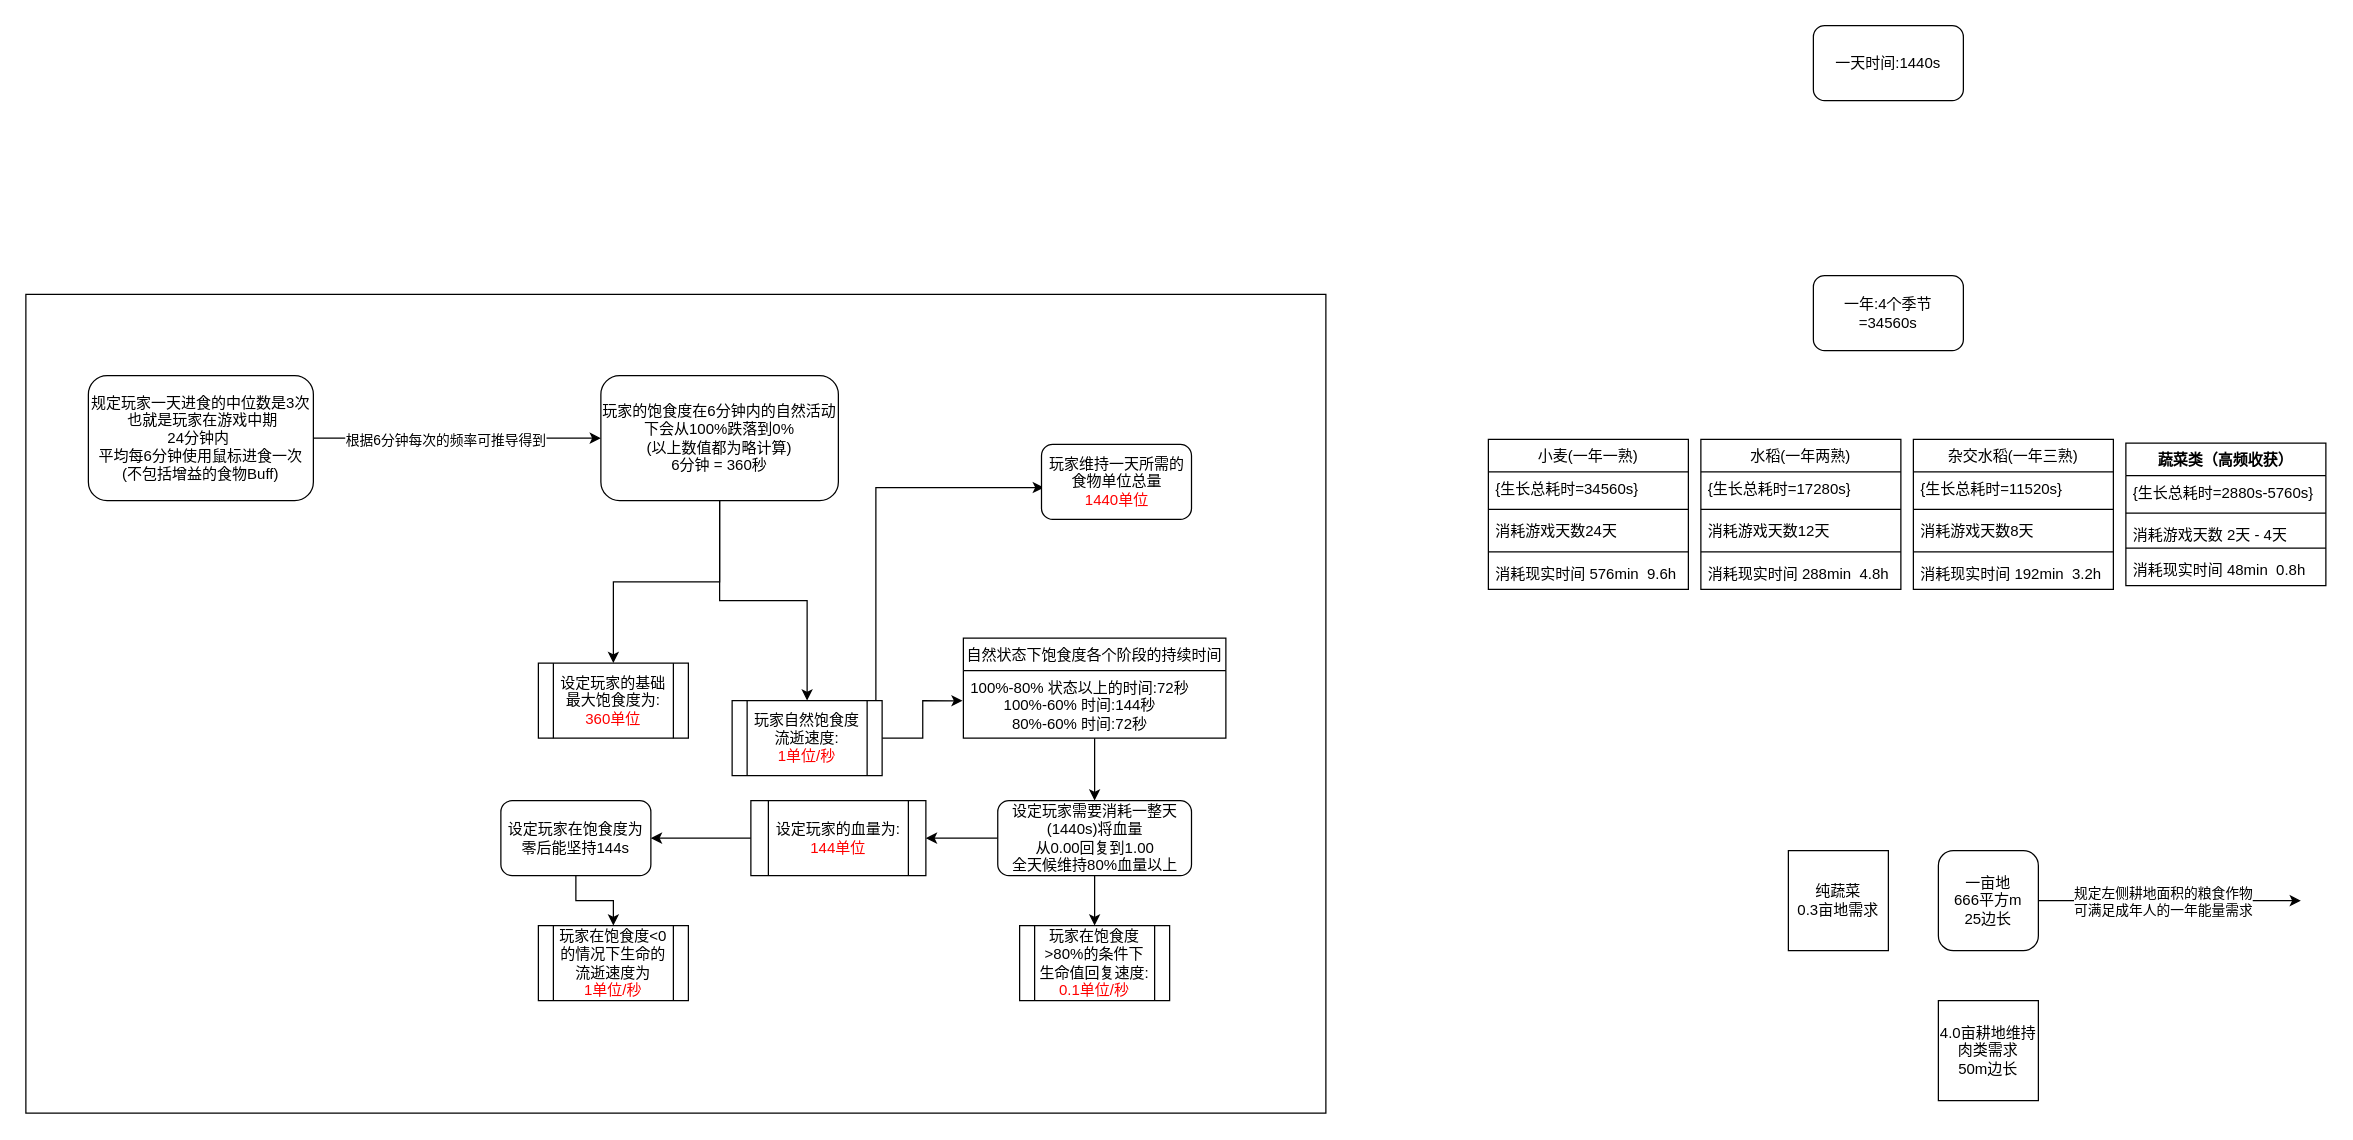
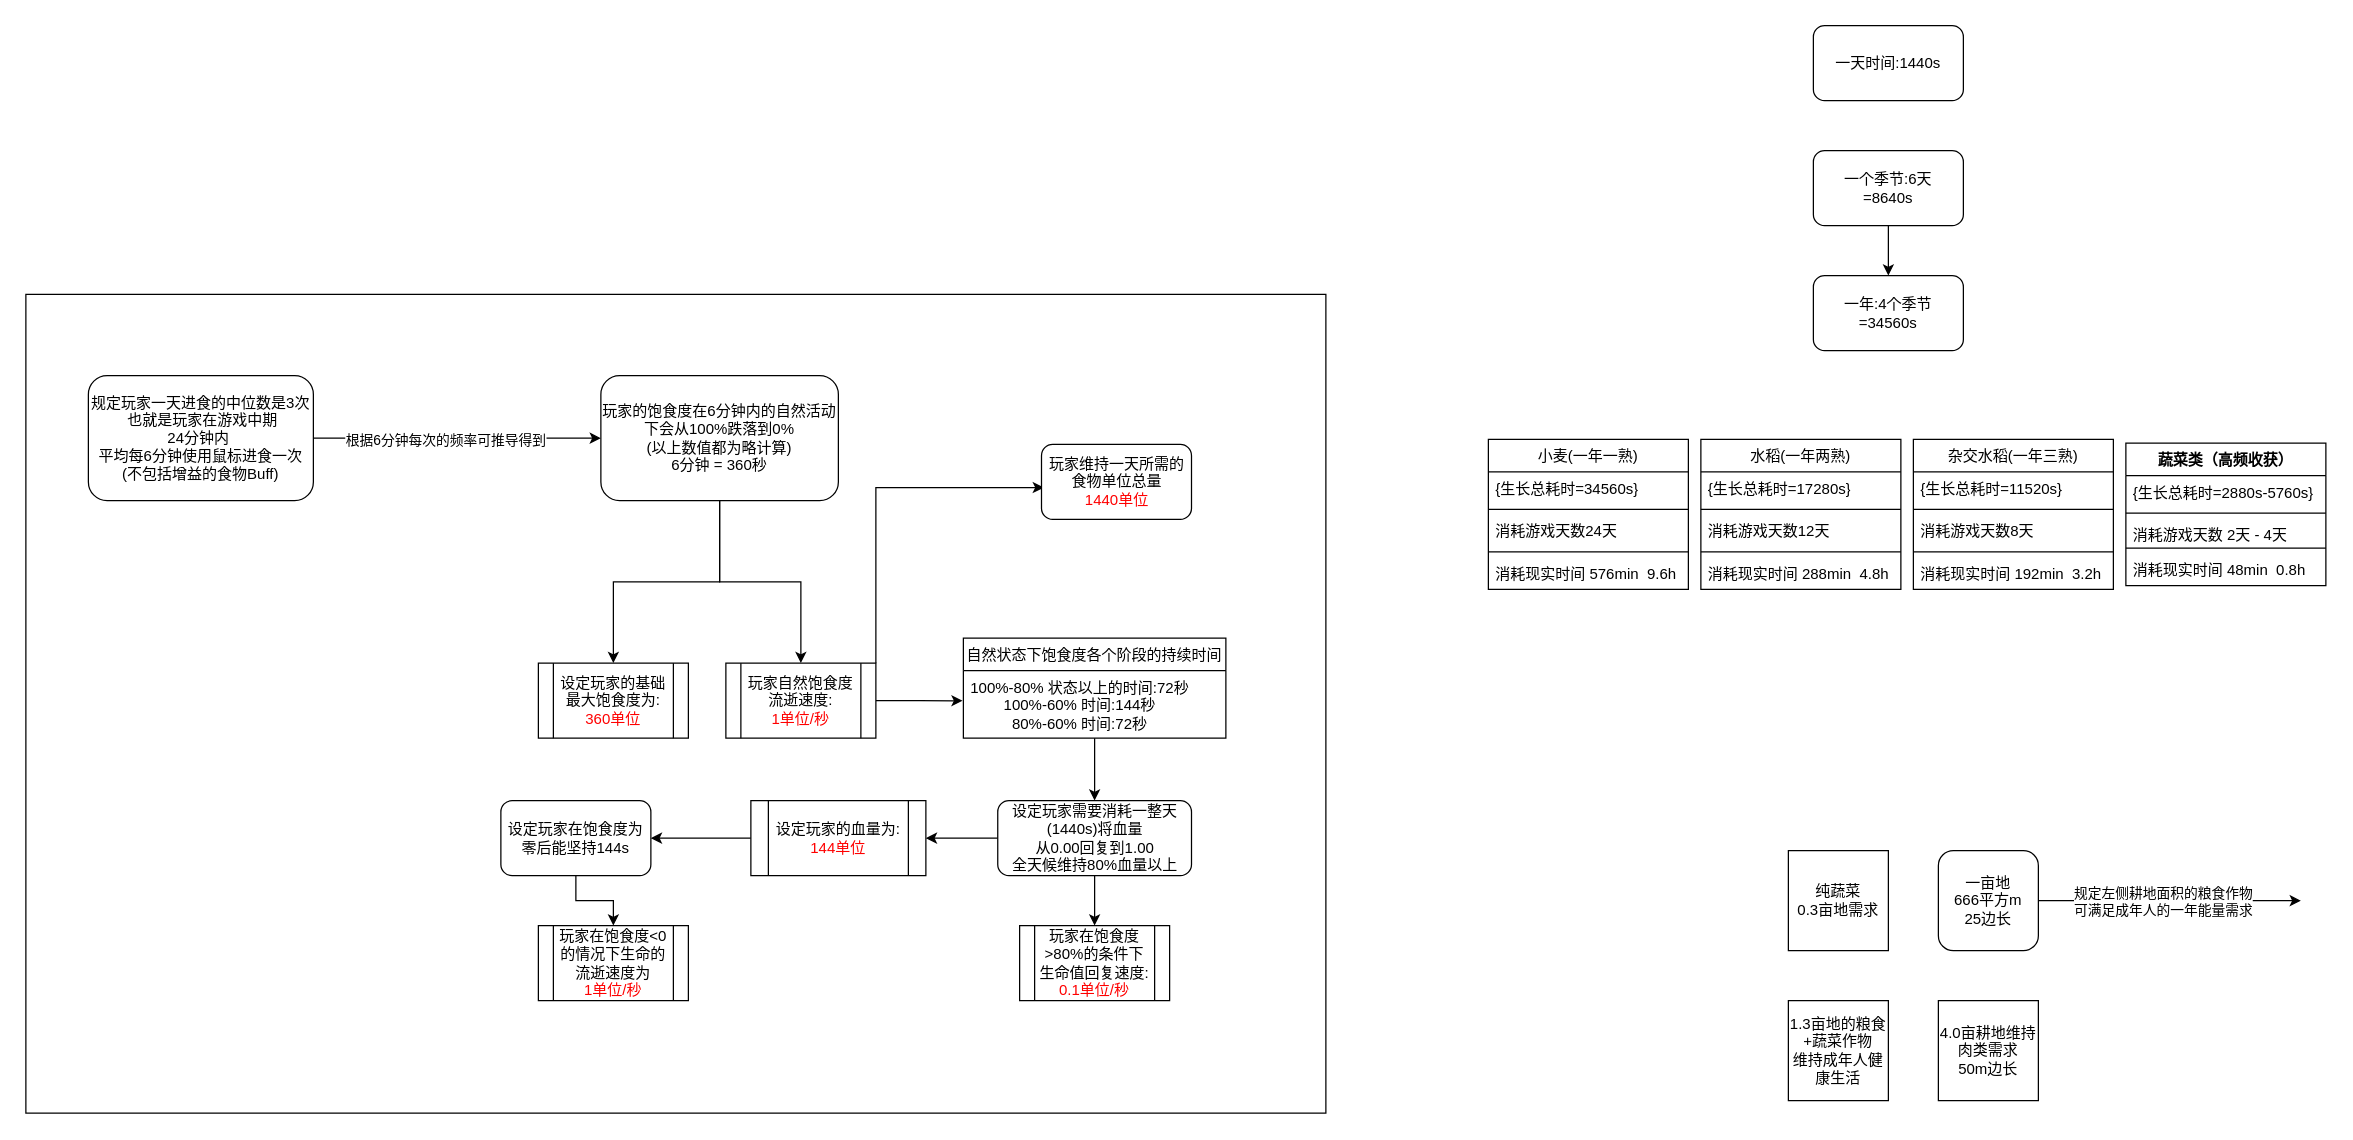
node "一个季节:6天 =8640s": added
edge "一个季节:6天 =8640s" -> "一年:4个季节 =34560s": added
node "玩家自然饱食度流逝速度: 1单位/秒": moved (807, 738) -> (801, 701)
node "1.3亩地的粮食+蔬菜作物 维持成年人健康生活": added
